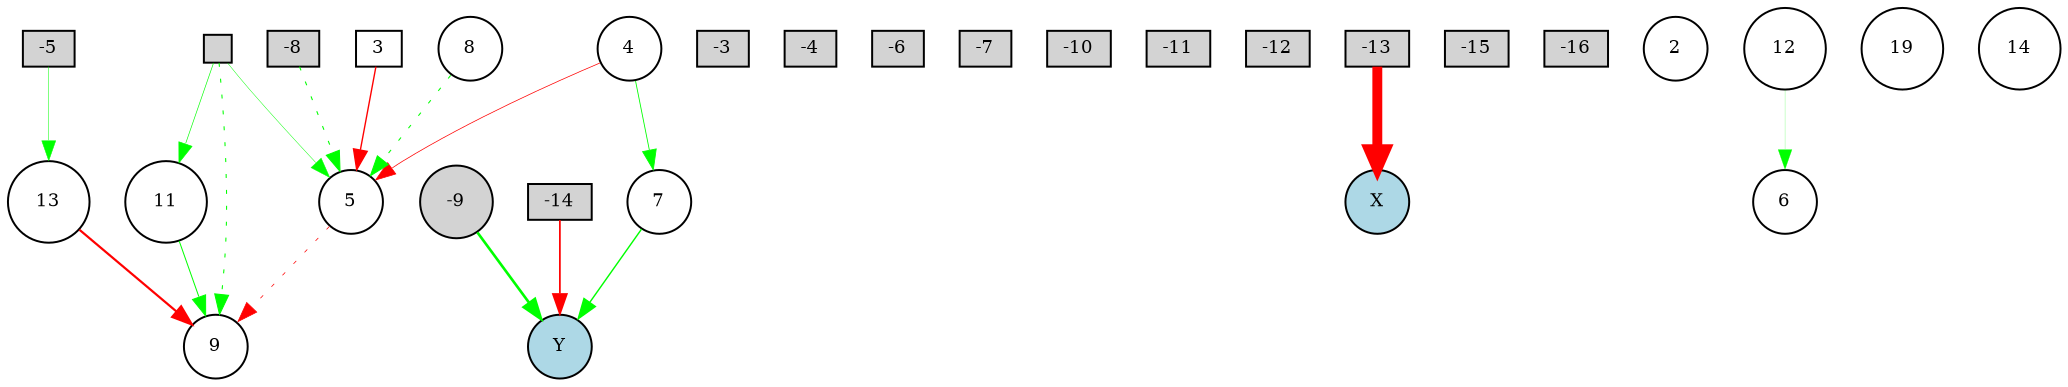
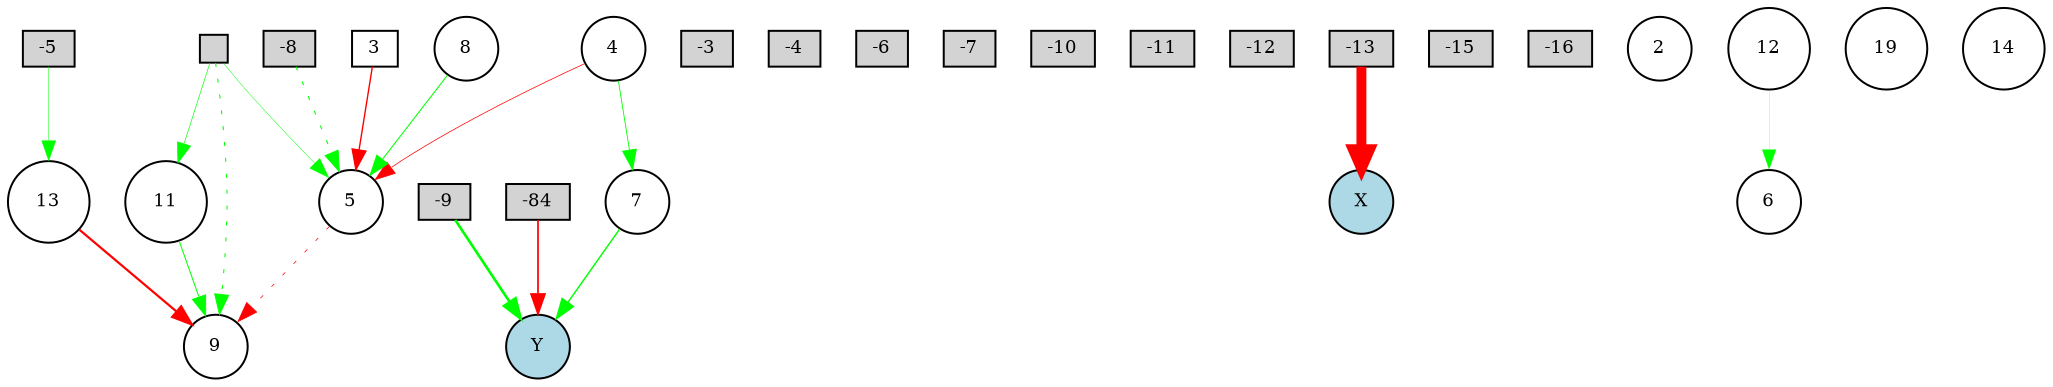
edge "8" -> "5": style dotted -> solid
node "-9": shape circle -> box
node "-14": label "-14" -> "-84"
